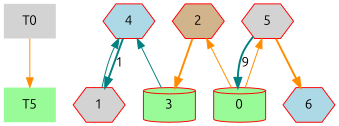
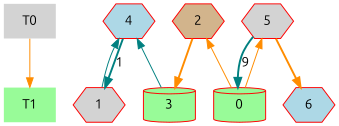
node "T5": label "T5" -> "T1"
